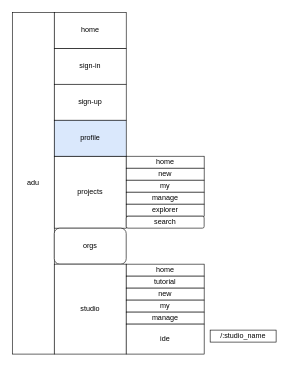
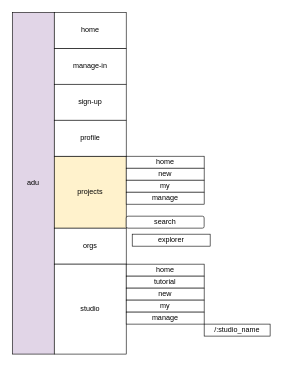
node "sign-in": label "sign-in" -> "manage-in"
node "profile": fillcolor #dae8fc -> #ffffff
node "adu": fillcolor #ffffff -> #e1d5e7
node "projects": fillcolor #ffffff -> #fff2cc
node "explorer": moved (165, 210) -> (171, 240)
node "orgs": shape rounded rectangle -> rectangle
node "/:studio_name": moved (243, 336) -> (237, 330)
node "ide": removed
